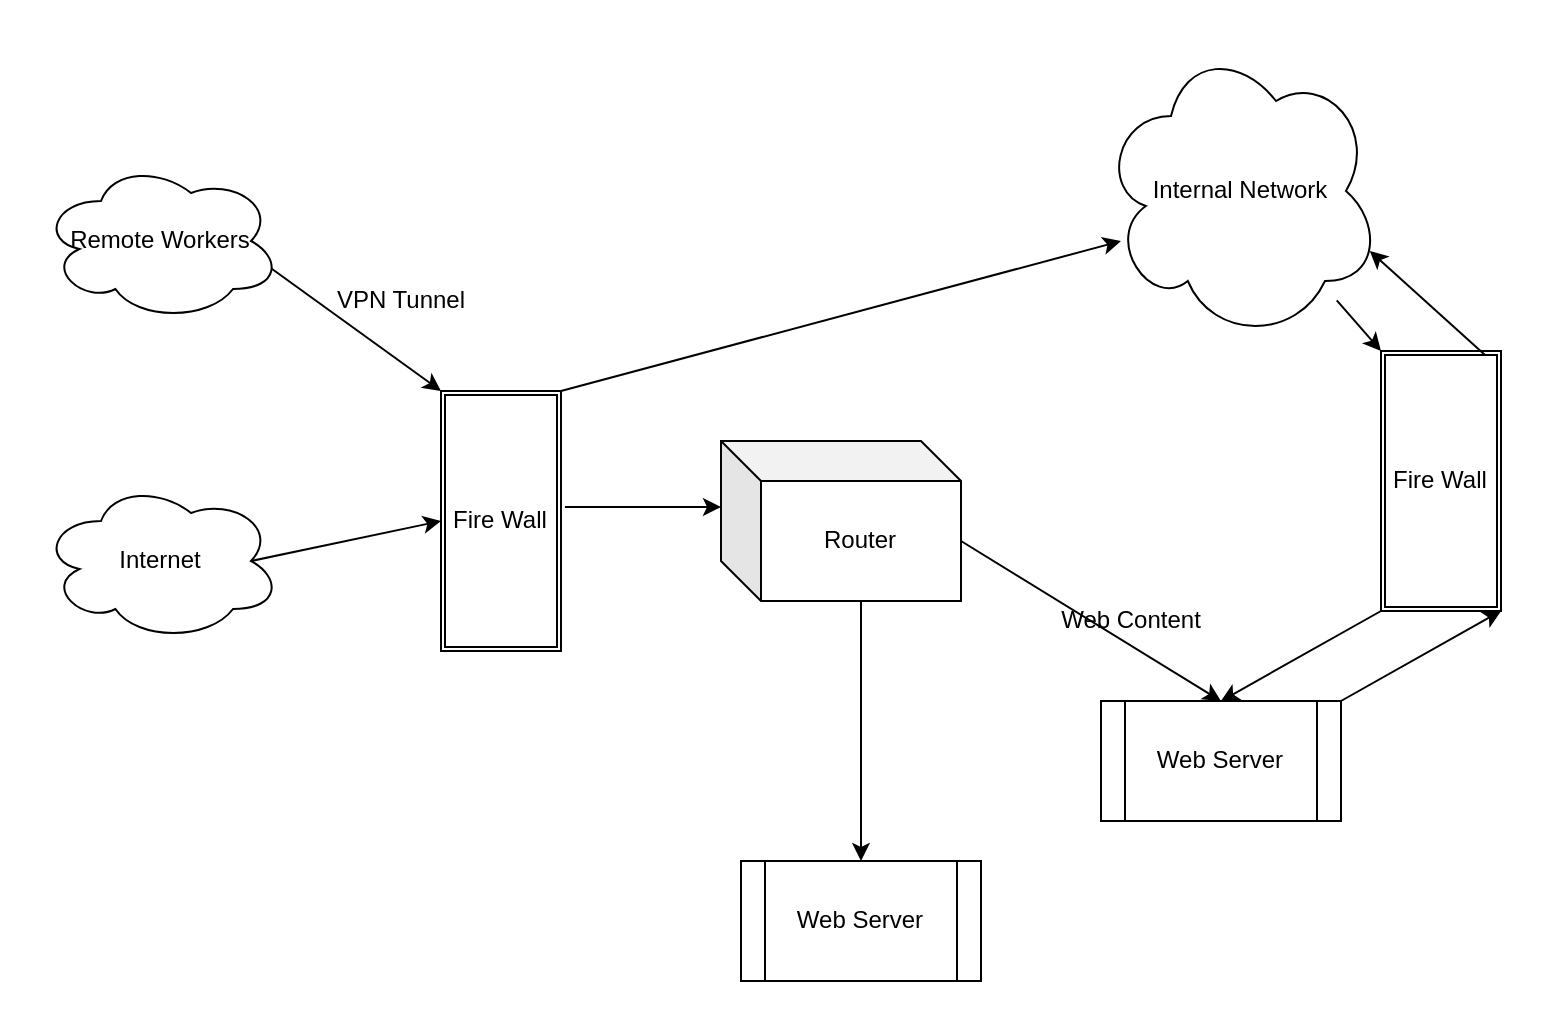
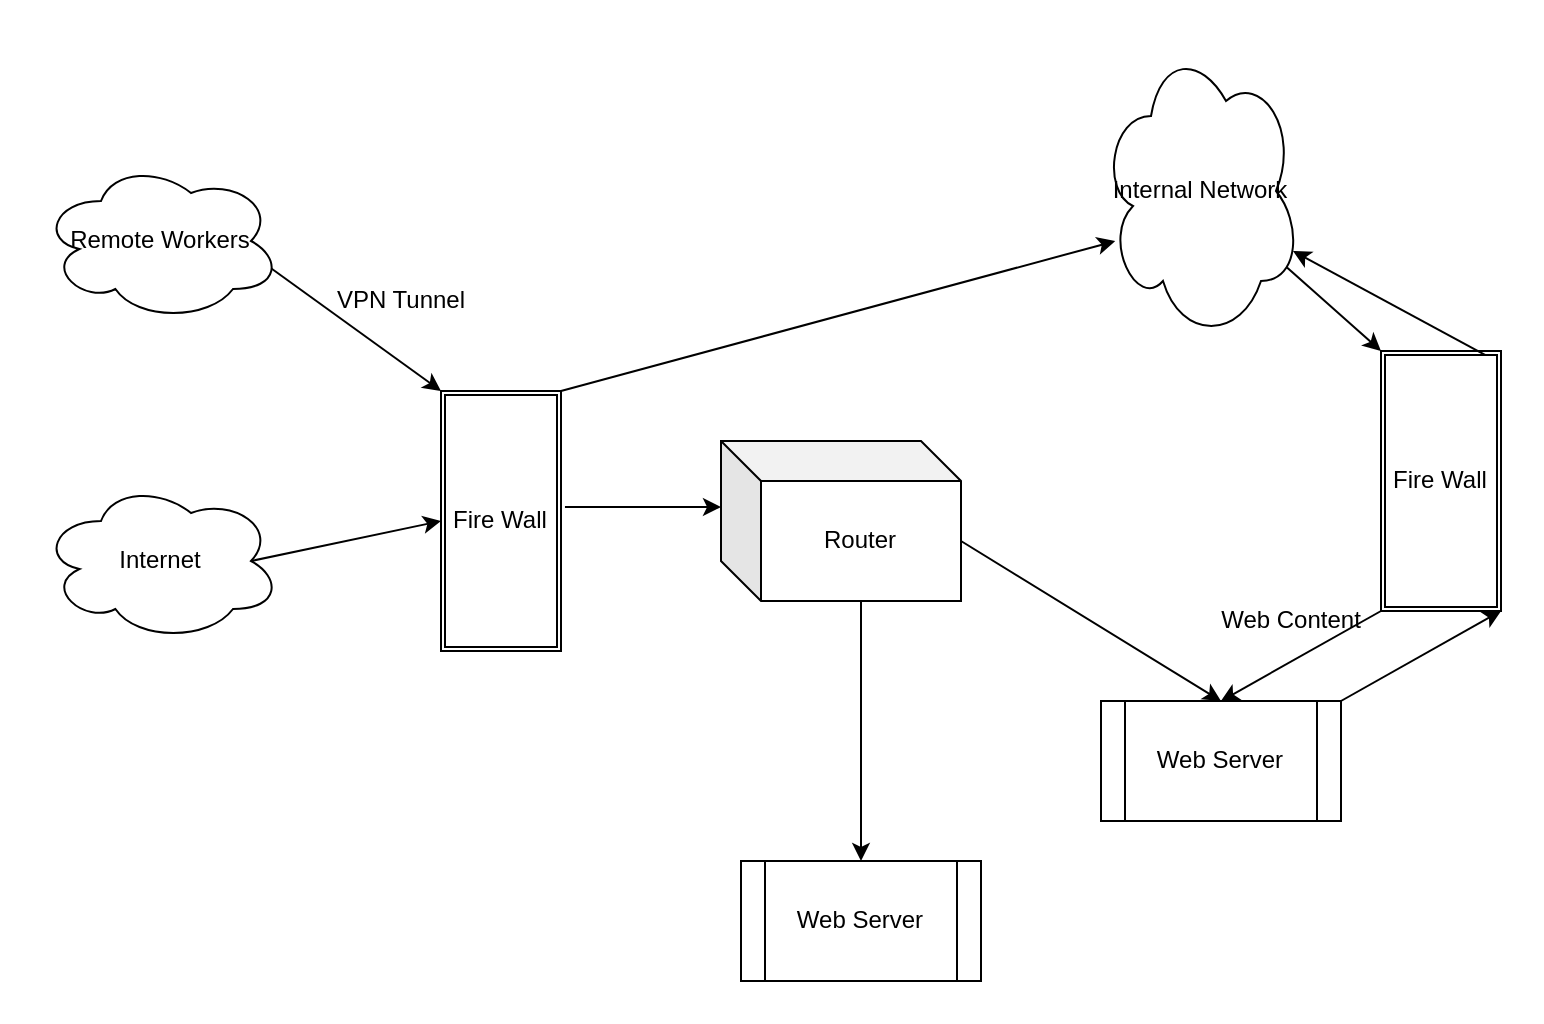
node "Internal Network": size 280x300 -> 200x300
node "Web Content": moved (1131, 621) -> (1291, 621)
